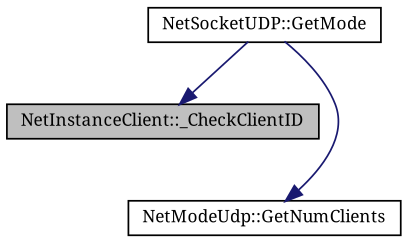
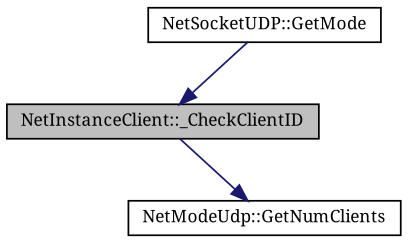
edge "NetSocketUDP::GetMode" -> "NetModeUdp::GetNumClients": now "NetInstanceClient::_CheckClientID" -> "NetModeUdp::GetNumClients"
